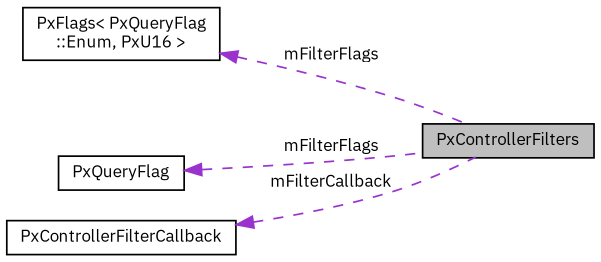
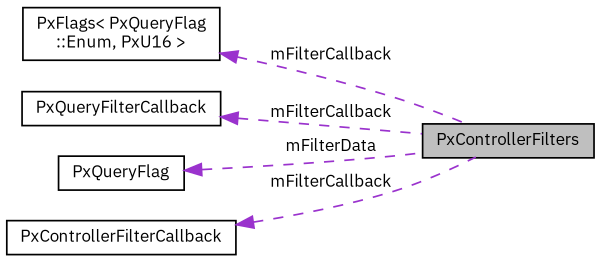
edge "PxControllerFilters" -> "PxFlags< PxQueryFlag ::Enum, PxU16 >": label " mFilterFlags" -> " mFilterCallback"
node "PxQueryFilterCallback": added
edge "PxControllerFilters" -> "PxQueryFlag": label " mFilterFlags" -> " mFilterData"
